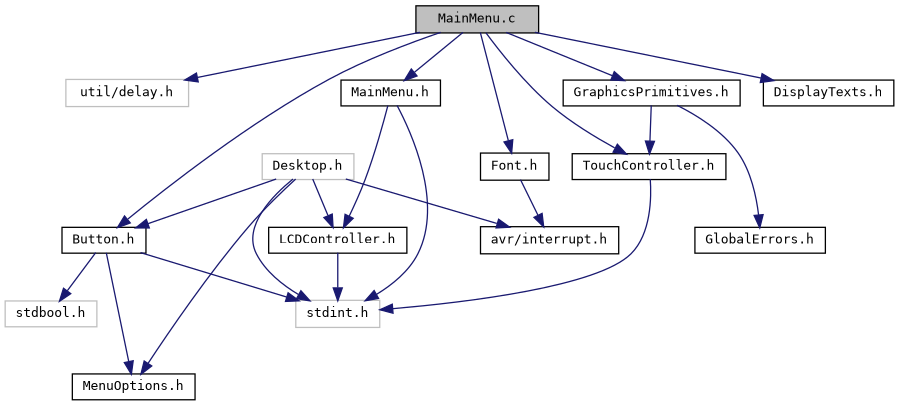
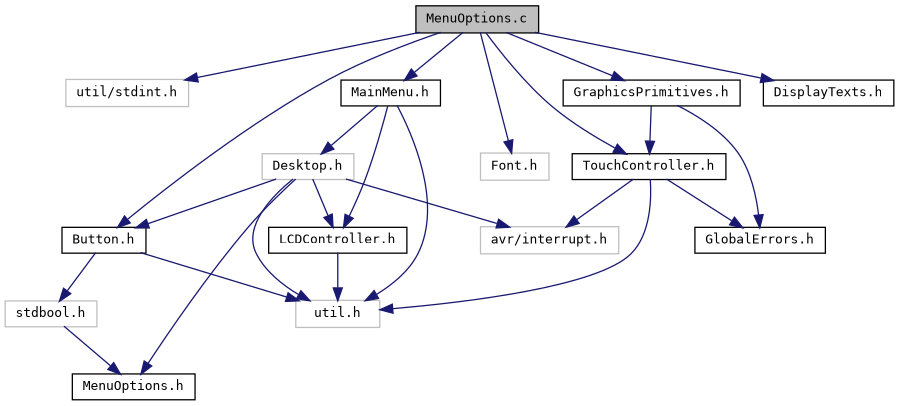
node "MainMenu.c": label "MainMenu.c" -> "MenuOptions.c"
node "util/delay.h": label "util/delay.h" -> "util/stdint.h"
edge "MainMenu.h" -> "Desktop.h": added
node "Font.h": color black -> grey75
edge "Font.h" -> "avr/interrupt.h": now "TouchController.h" -> "avr/interrupt.h"
edge "TouchController.h" -> "GlobalErrors.h": added
node "avr/interrupt.h": color black -> grey75
edge "Button.h" -> "MenuOptions.h": now "stdbool.h" -> "MenuOptions.h"
node "stdint.h": label "stdint.h" -> "util.h"
